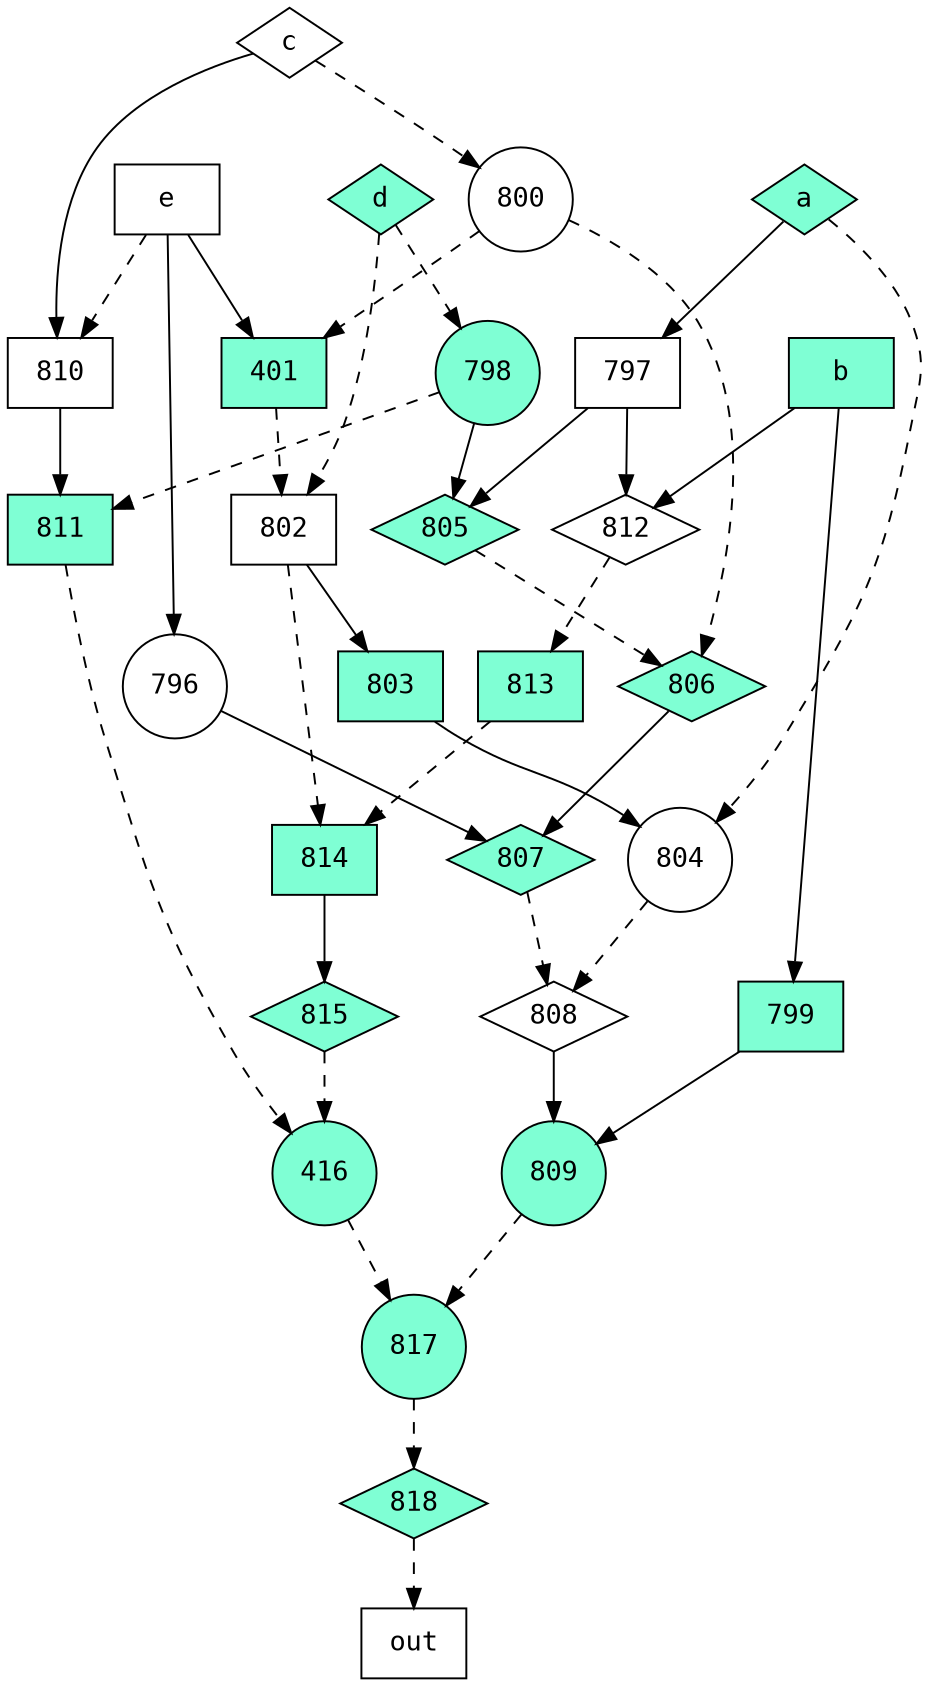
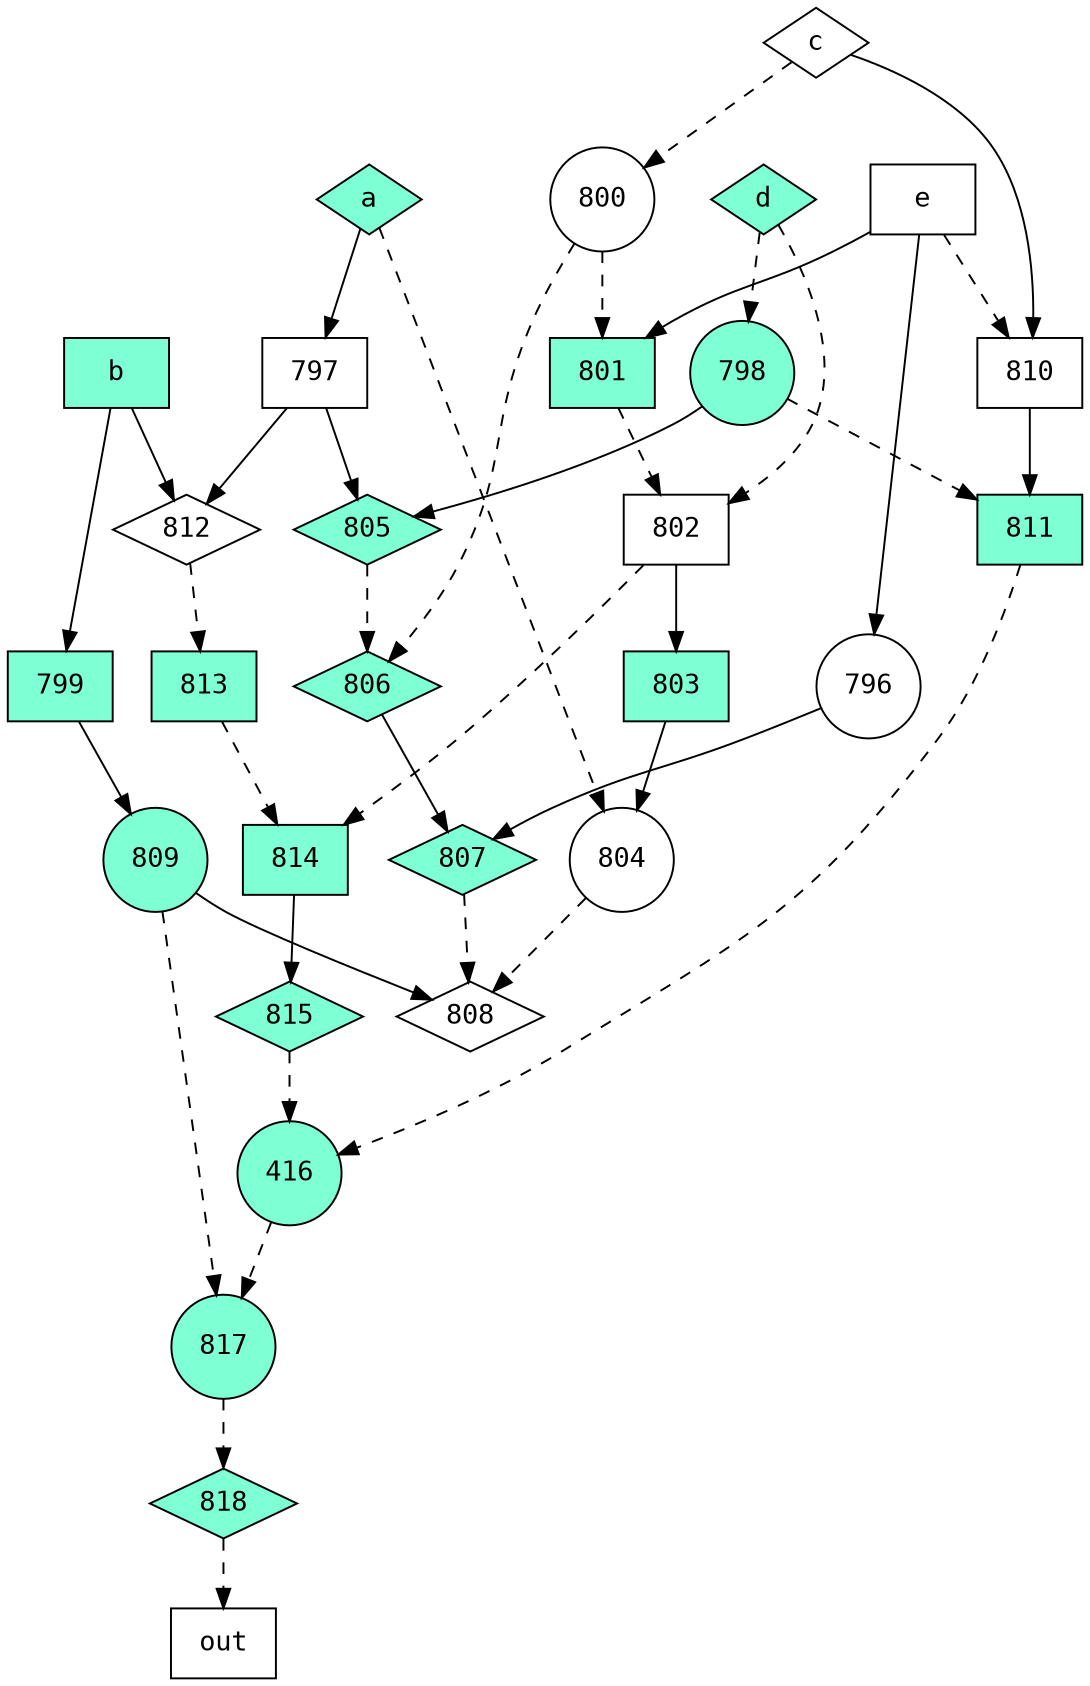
node "401": label "401" -> "801"
edge "808" -> "809": reversed
